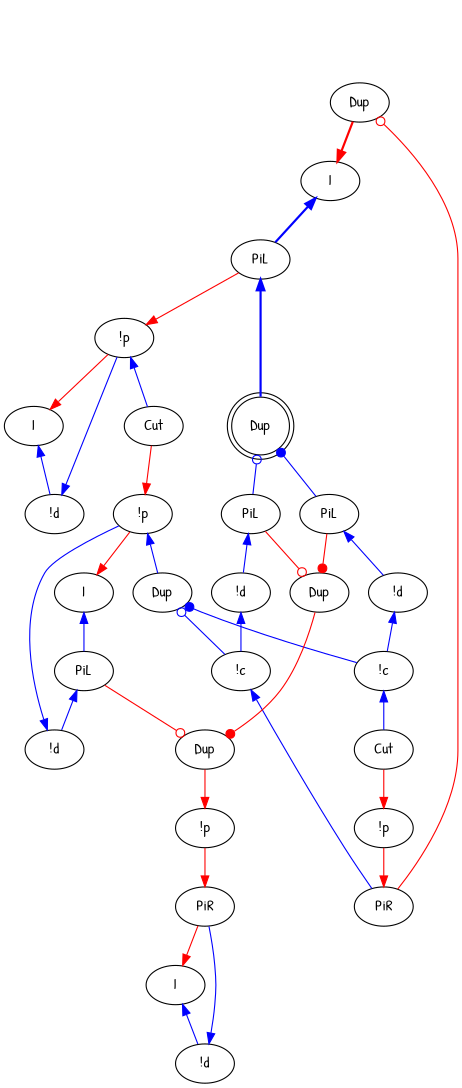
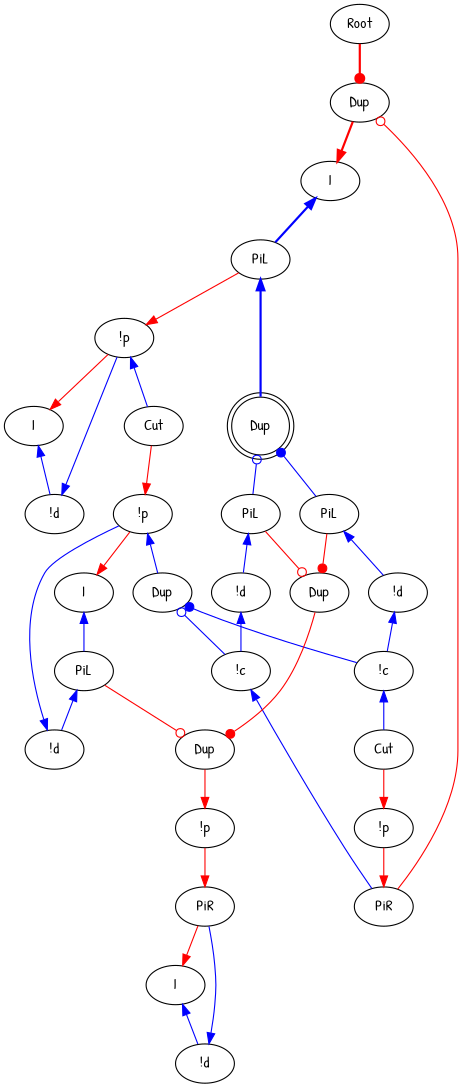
node "Root": added
